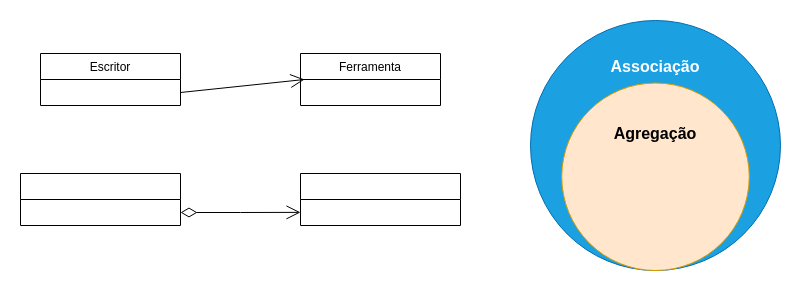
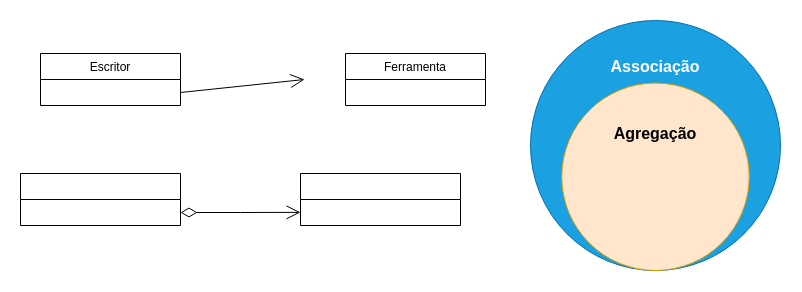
node "Ferramenta": moved (371, 80) -> (416, 80)
